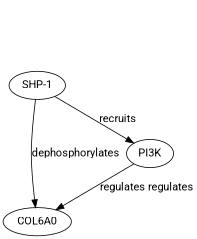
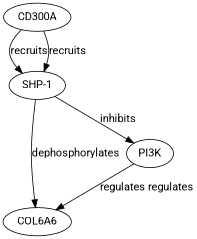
node "CD300A": added
edge "SHP-1" -> "PI3K": label "recruits" -> "inhibits"
node "COL6A0": label "COL6A0" -> "COL6A6"
